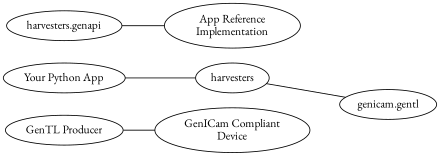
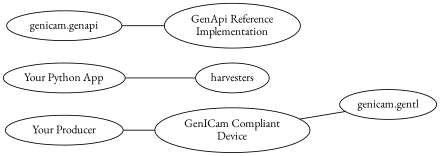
node "harvesters.genapi": label "harvesters.genapi" -> "genicam.genapi"
node "App Reference Implementation": label "App Reference Implementation" -> "GenApi Reference Implementation"
edge "harvesters" -- "genicam.gentl": now "GenICam Compliant Device" -- "genicam.gentl"
node "GenTL Producer": label "GenTL Producer" -> "Your Producer"
